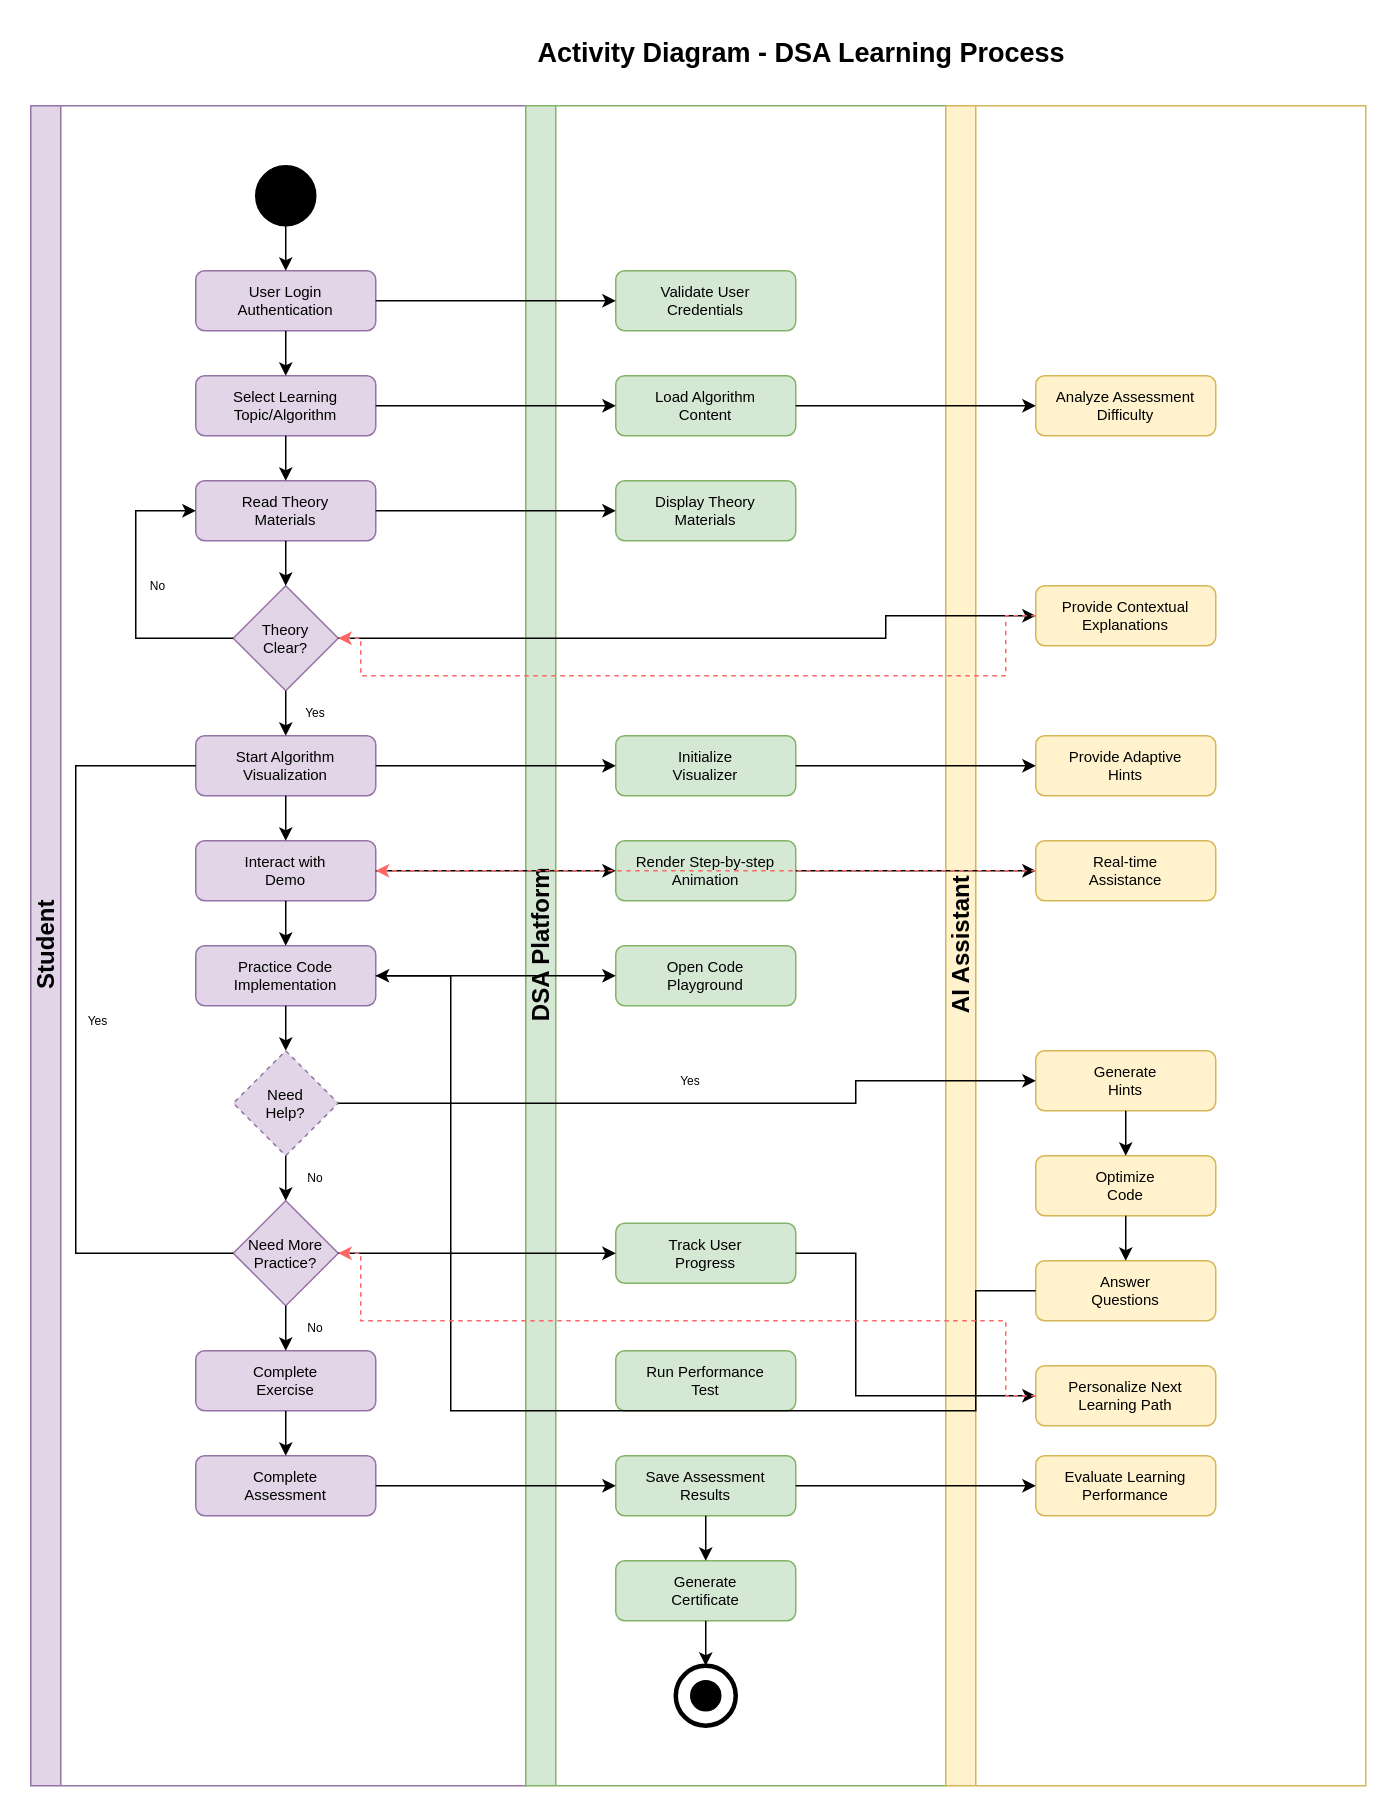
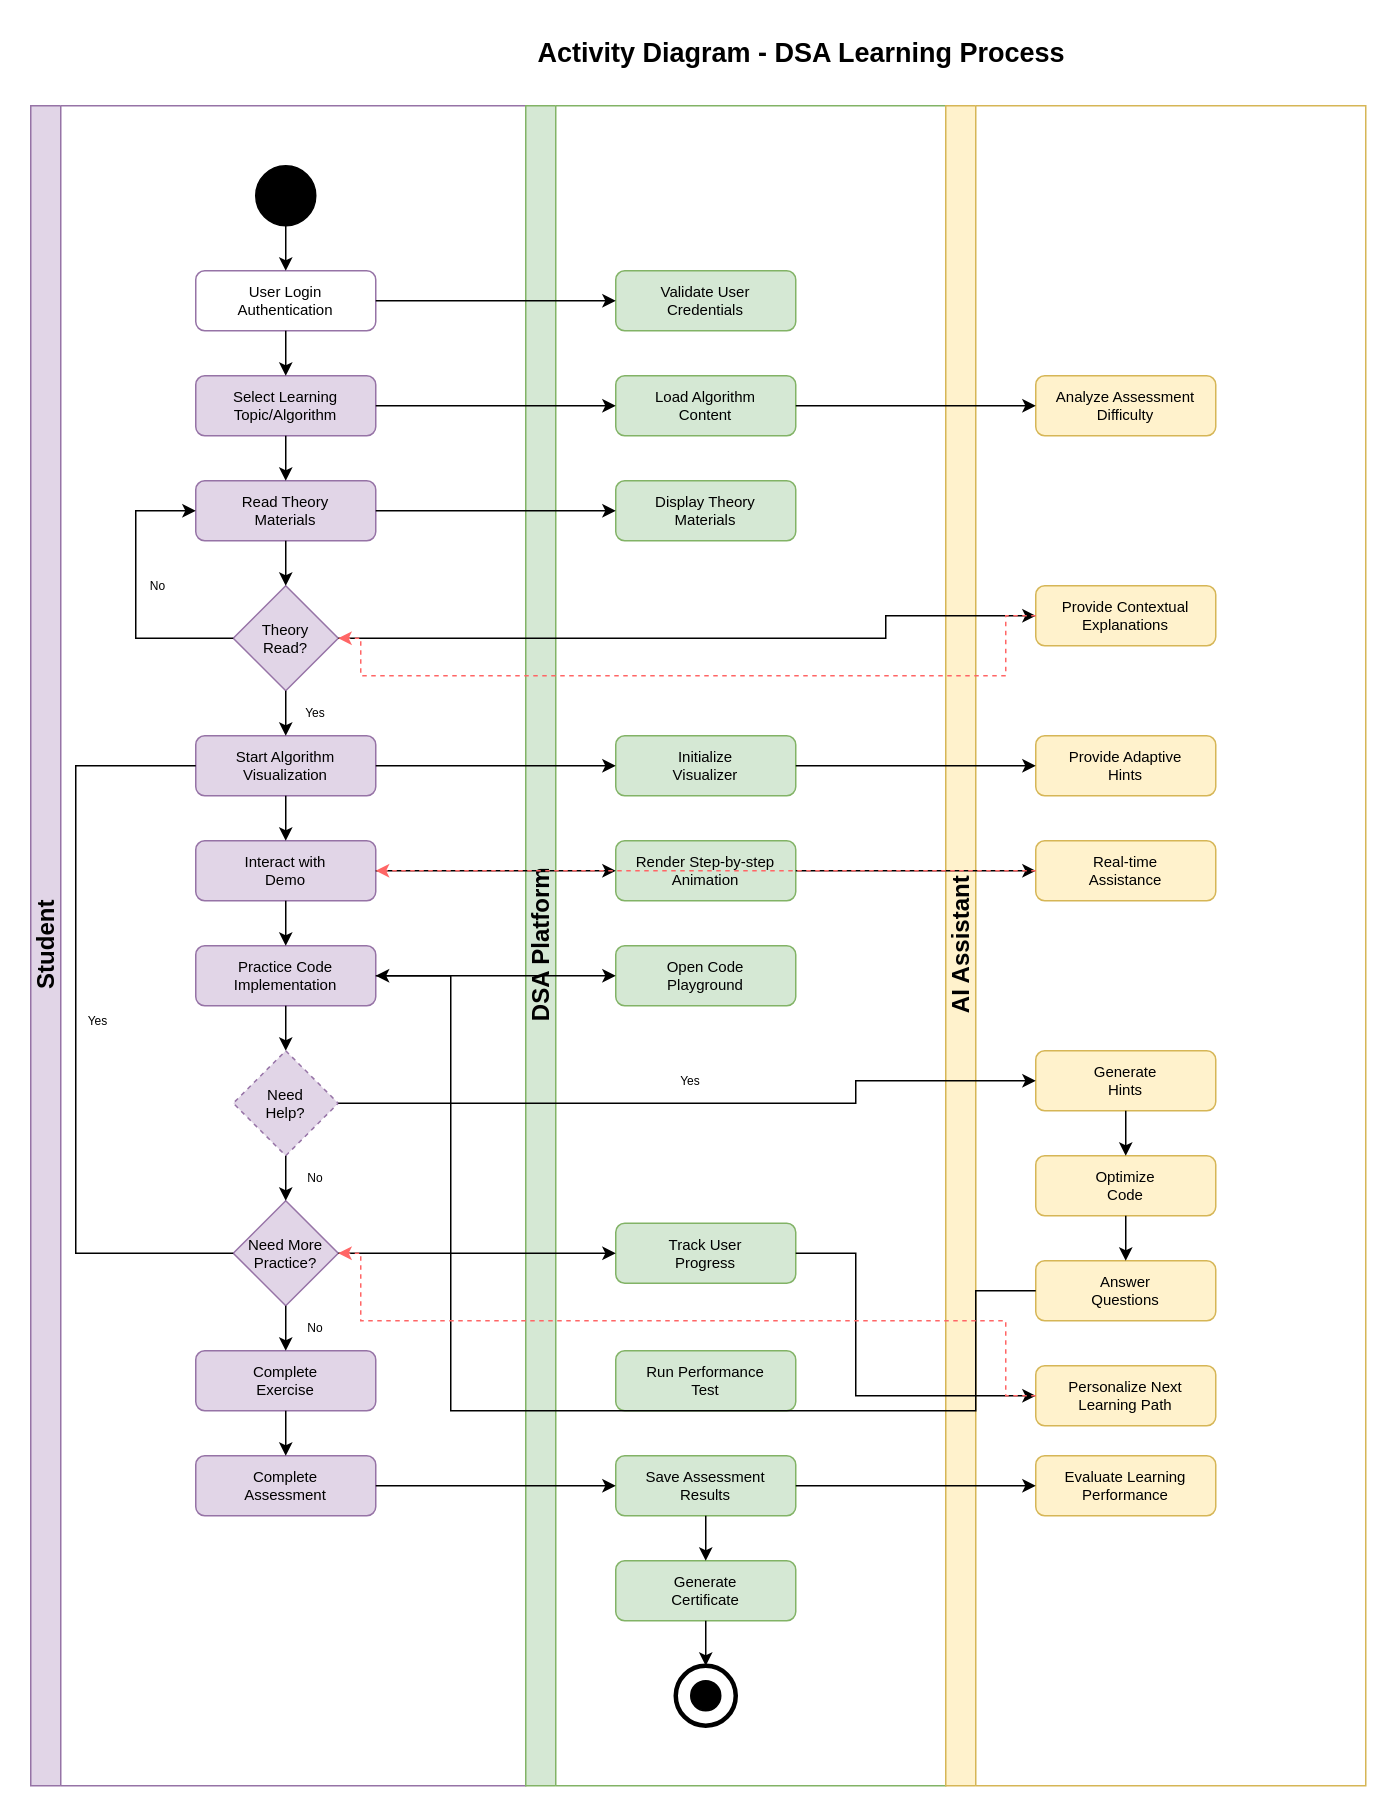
node "User Login Authentication": fillcolor #e1d5e7 -> #ffffff
node "Theory Clear?": label "Theory Clear?" -> "Theory Read?"
